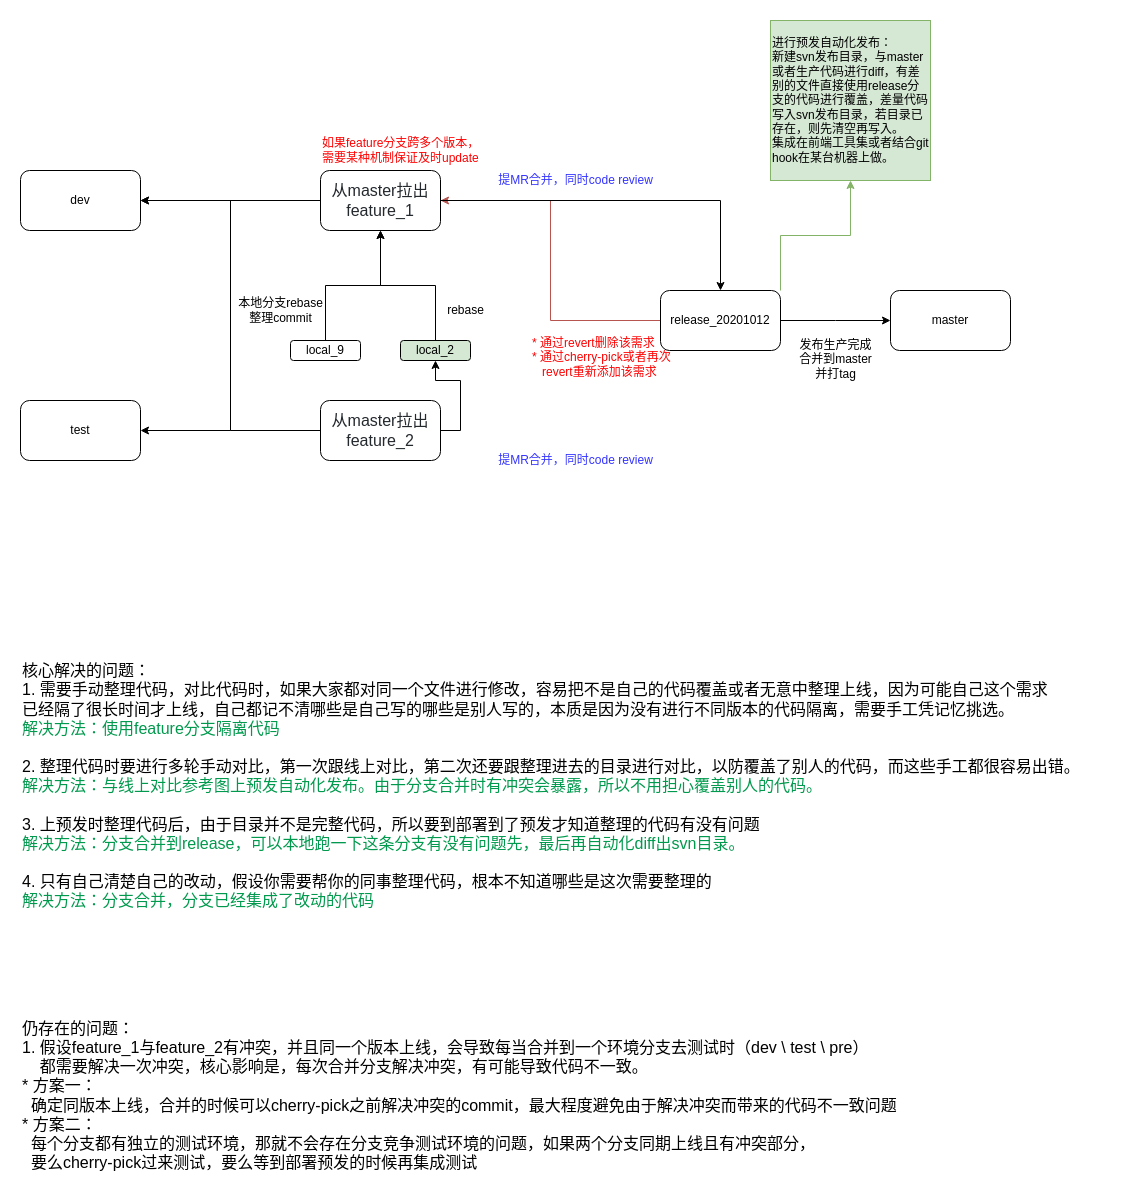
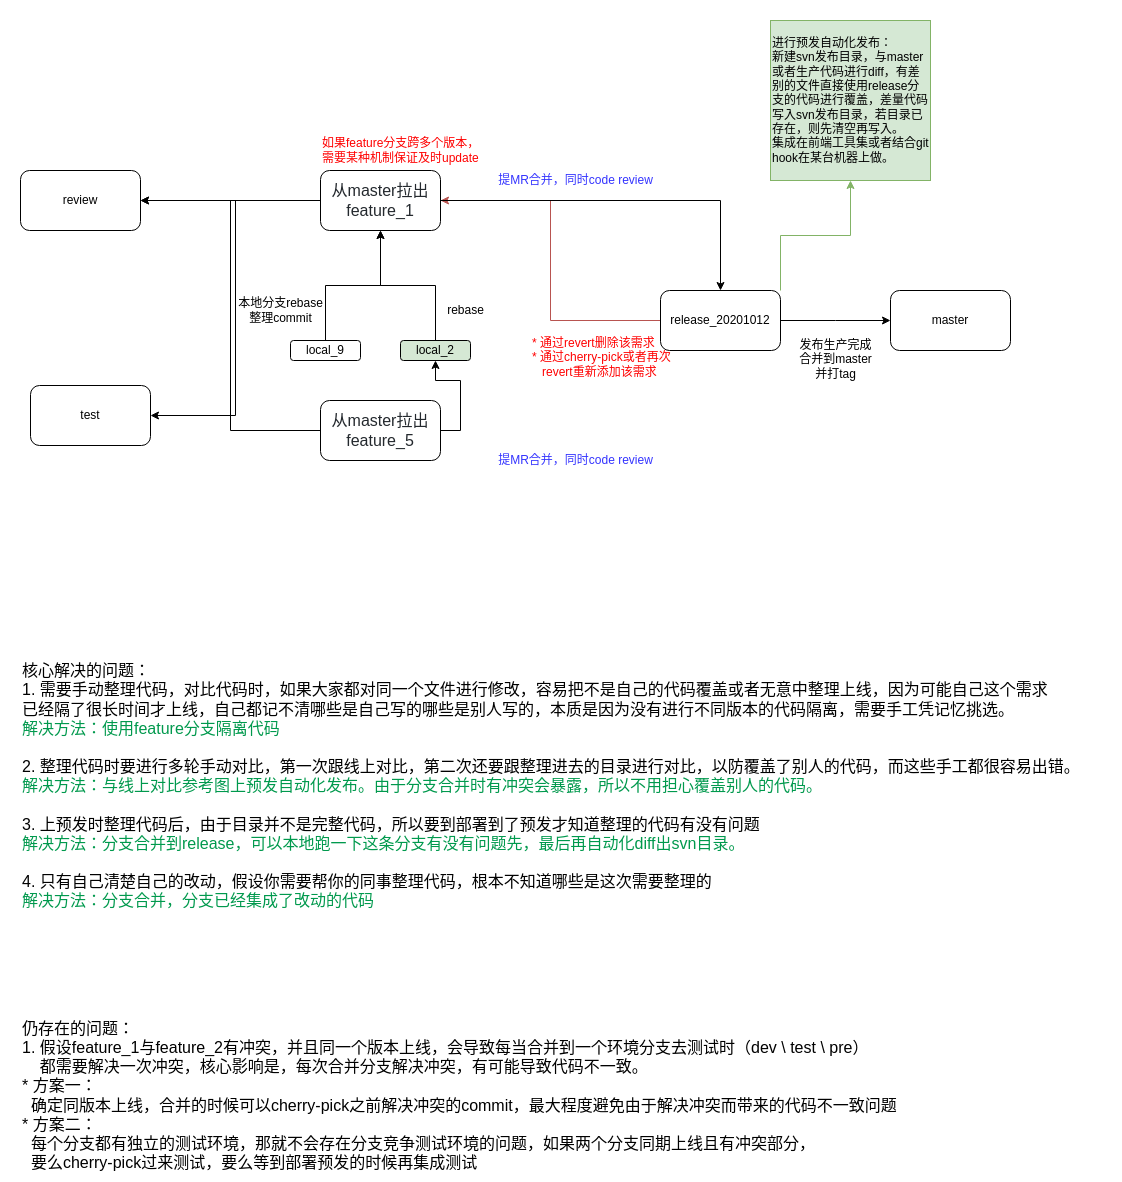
node "dev": label "dev" -> "review"
node "test": moved (81, 431) -> (91, 416)
node "从master拉出feature_2": label "从master拉出feature_2" -> "从master拉出feature_5"
